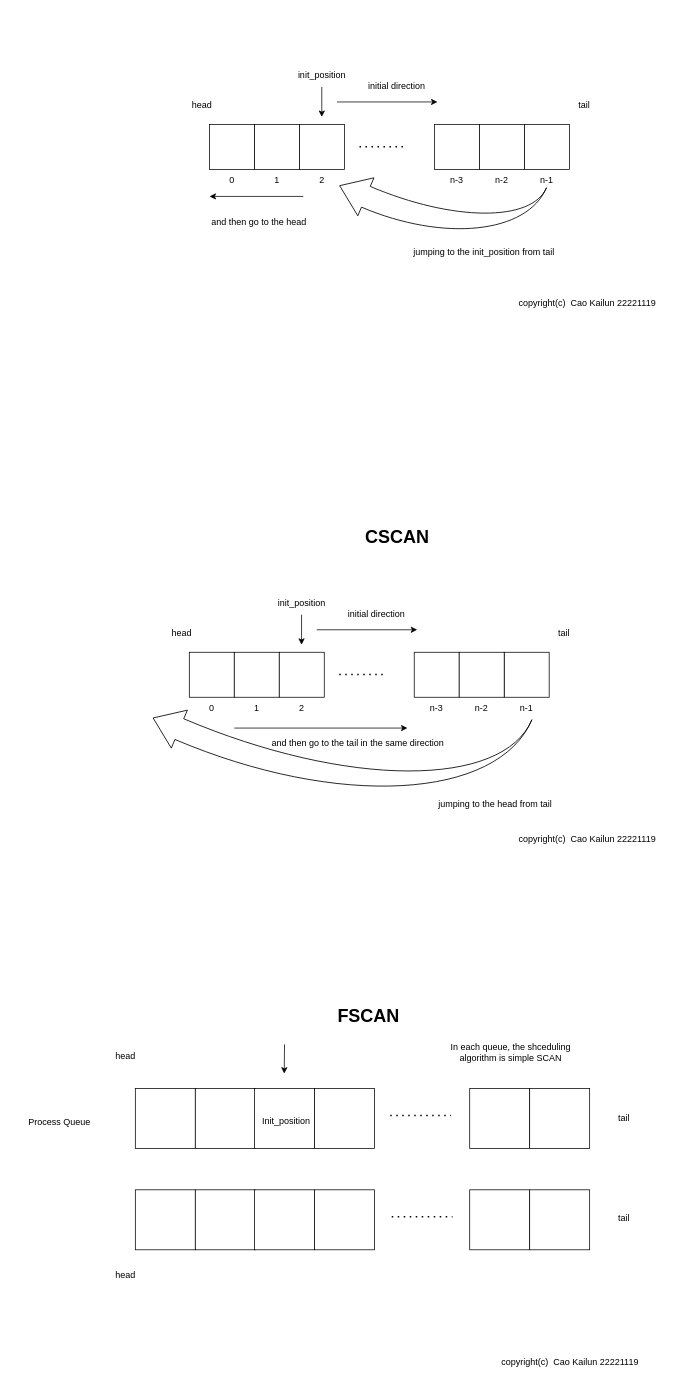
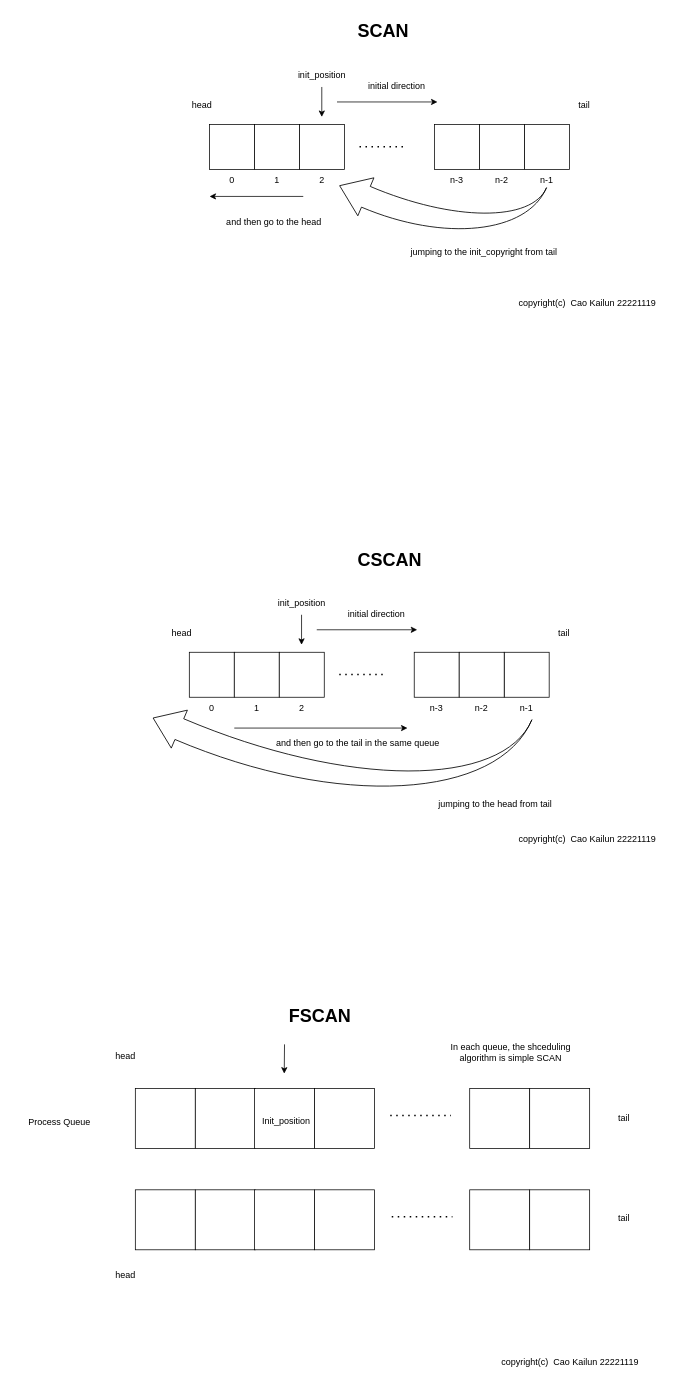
node "SCAN": added
node "and then go to the head": moved (259, 222) -> (274, 222)
node "jumping to the init_position from tail": label "jumping to the init_position from tail" -> "jumping to the init_copyright from tail"
node "CSCAN": moved (410, 540) -> (402, 563)
node "and then go to the tail in the same direction": label "and then go to the tail in the same direction" -> "and then go to the tail in the same queue"
node "FSCAN": moved (382, 1019) -> (333, 1019)
